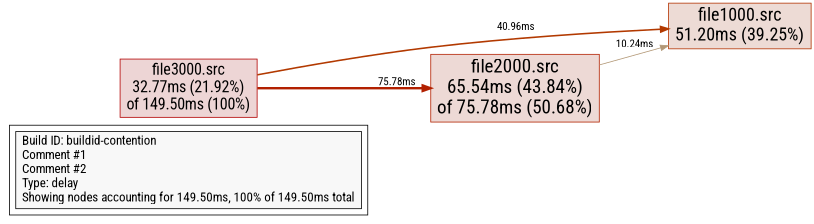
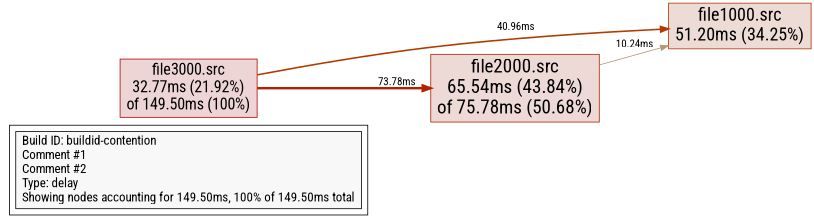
node "file1000.src 51.20ms (39.25%)": label "file1000.src 51.20ms (39.25%)" -> "file1000.src 51.20ms (34.25%)"
edge "file3000.src 32.77ms (21.92%) of 149.50ms (100%)" -> "file2000.src 65.54ms (43.84%) of 75.78ms (50.68%)": label " 75.78ms" -> " 73.78ms"
